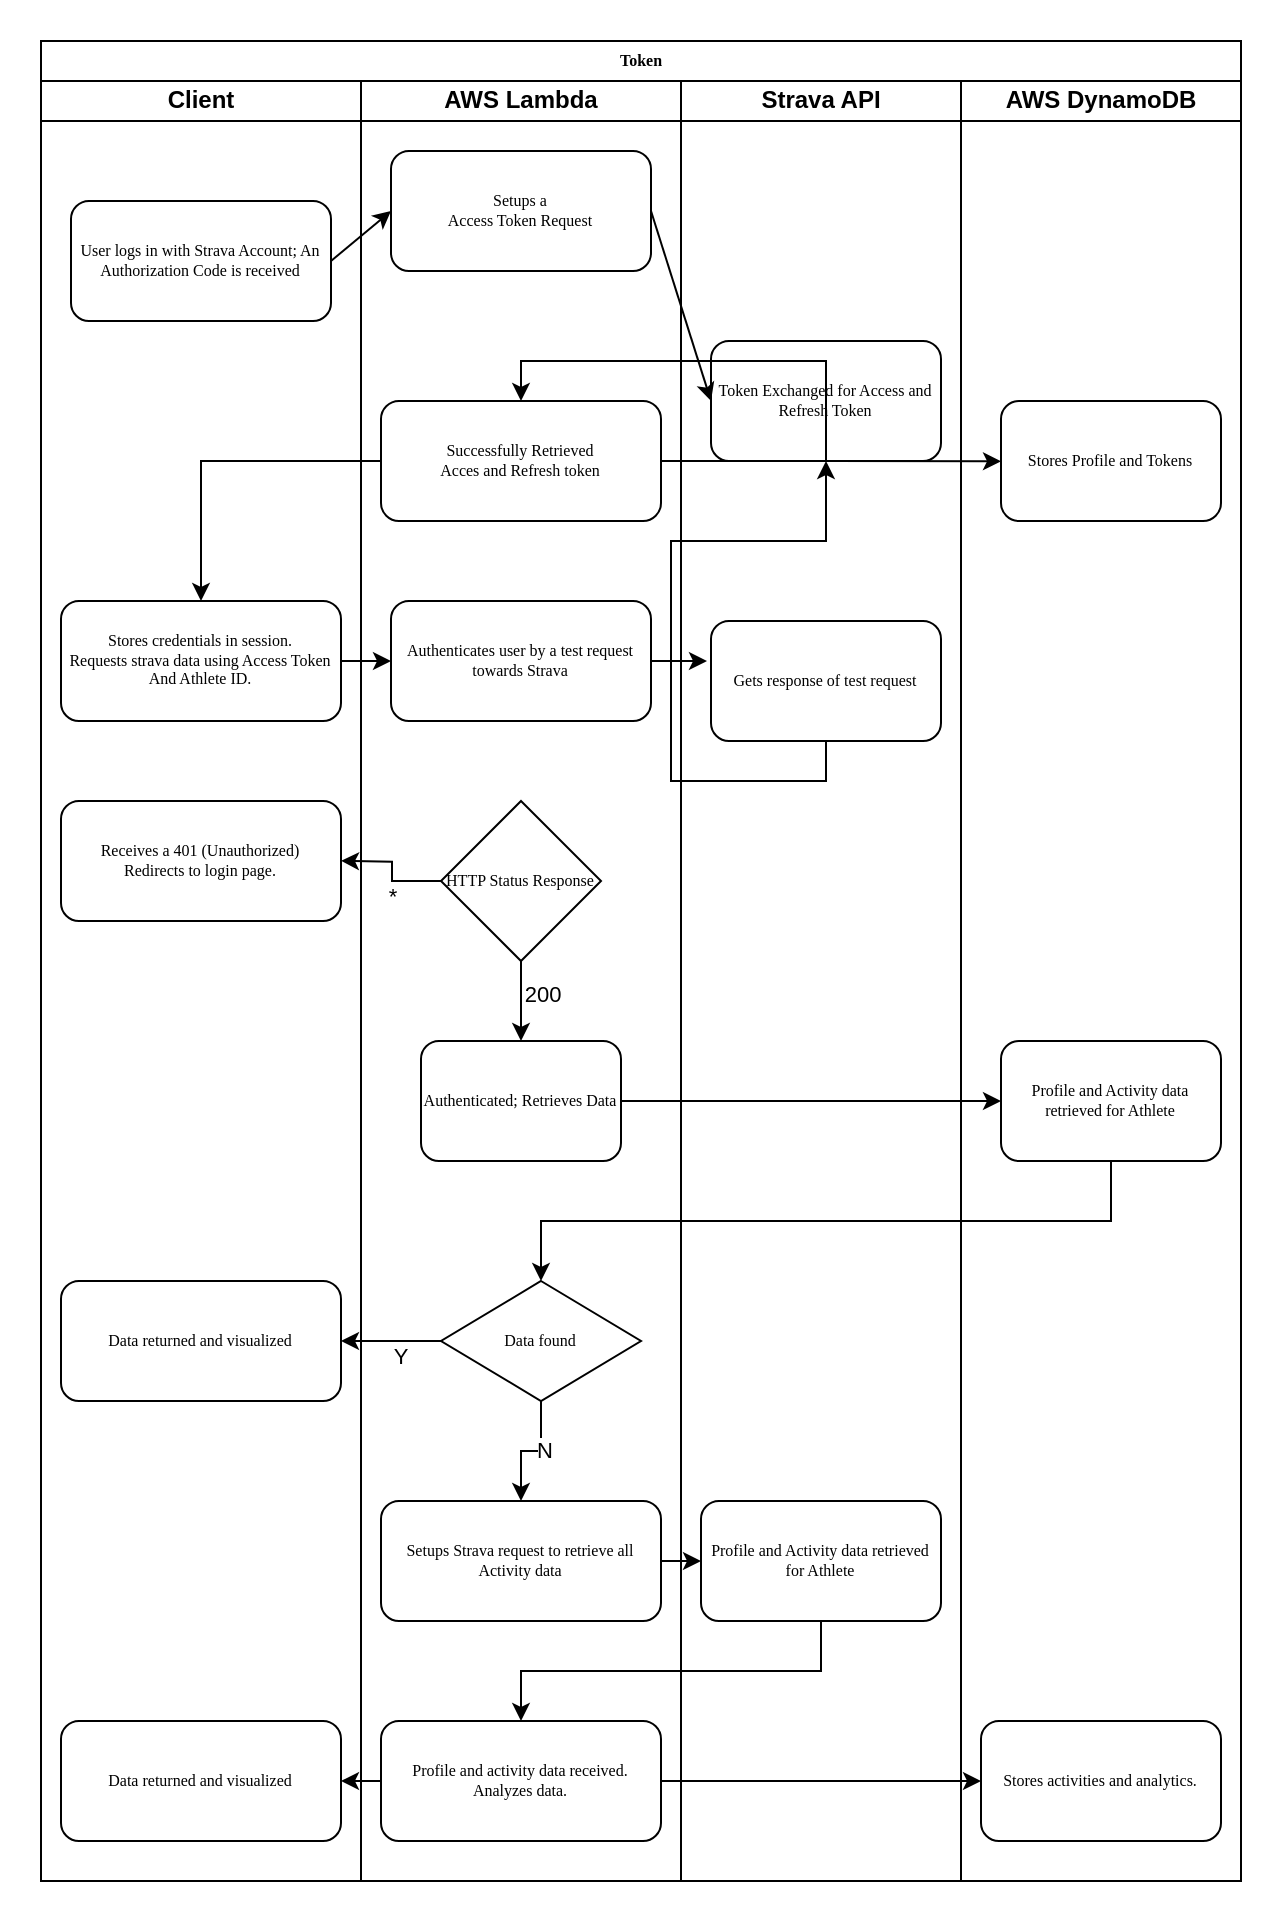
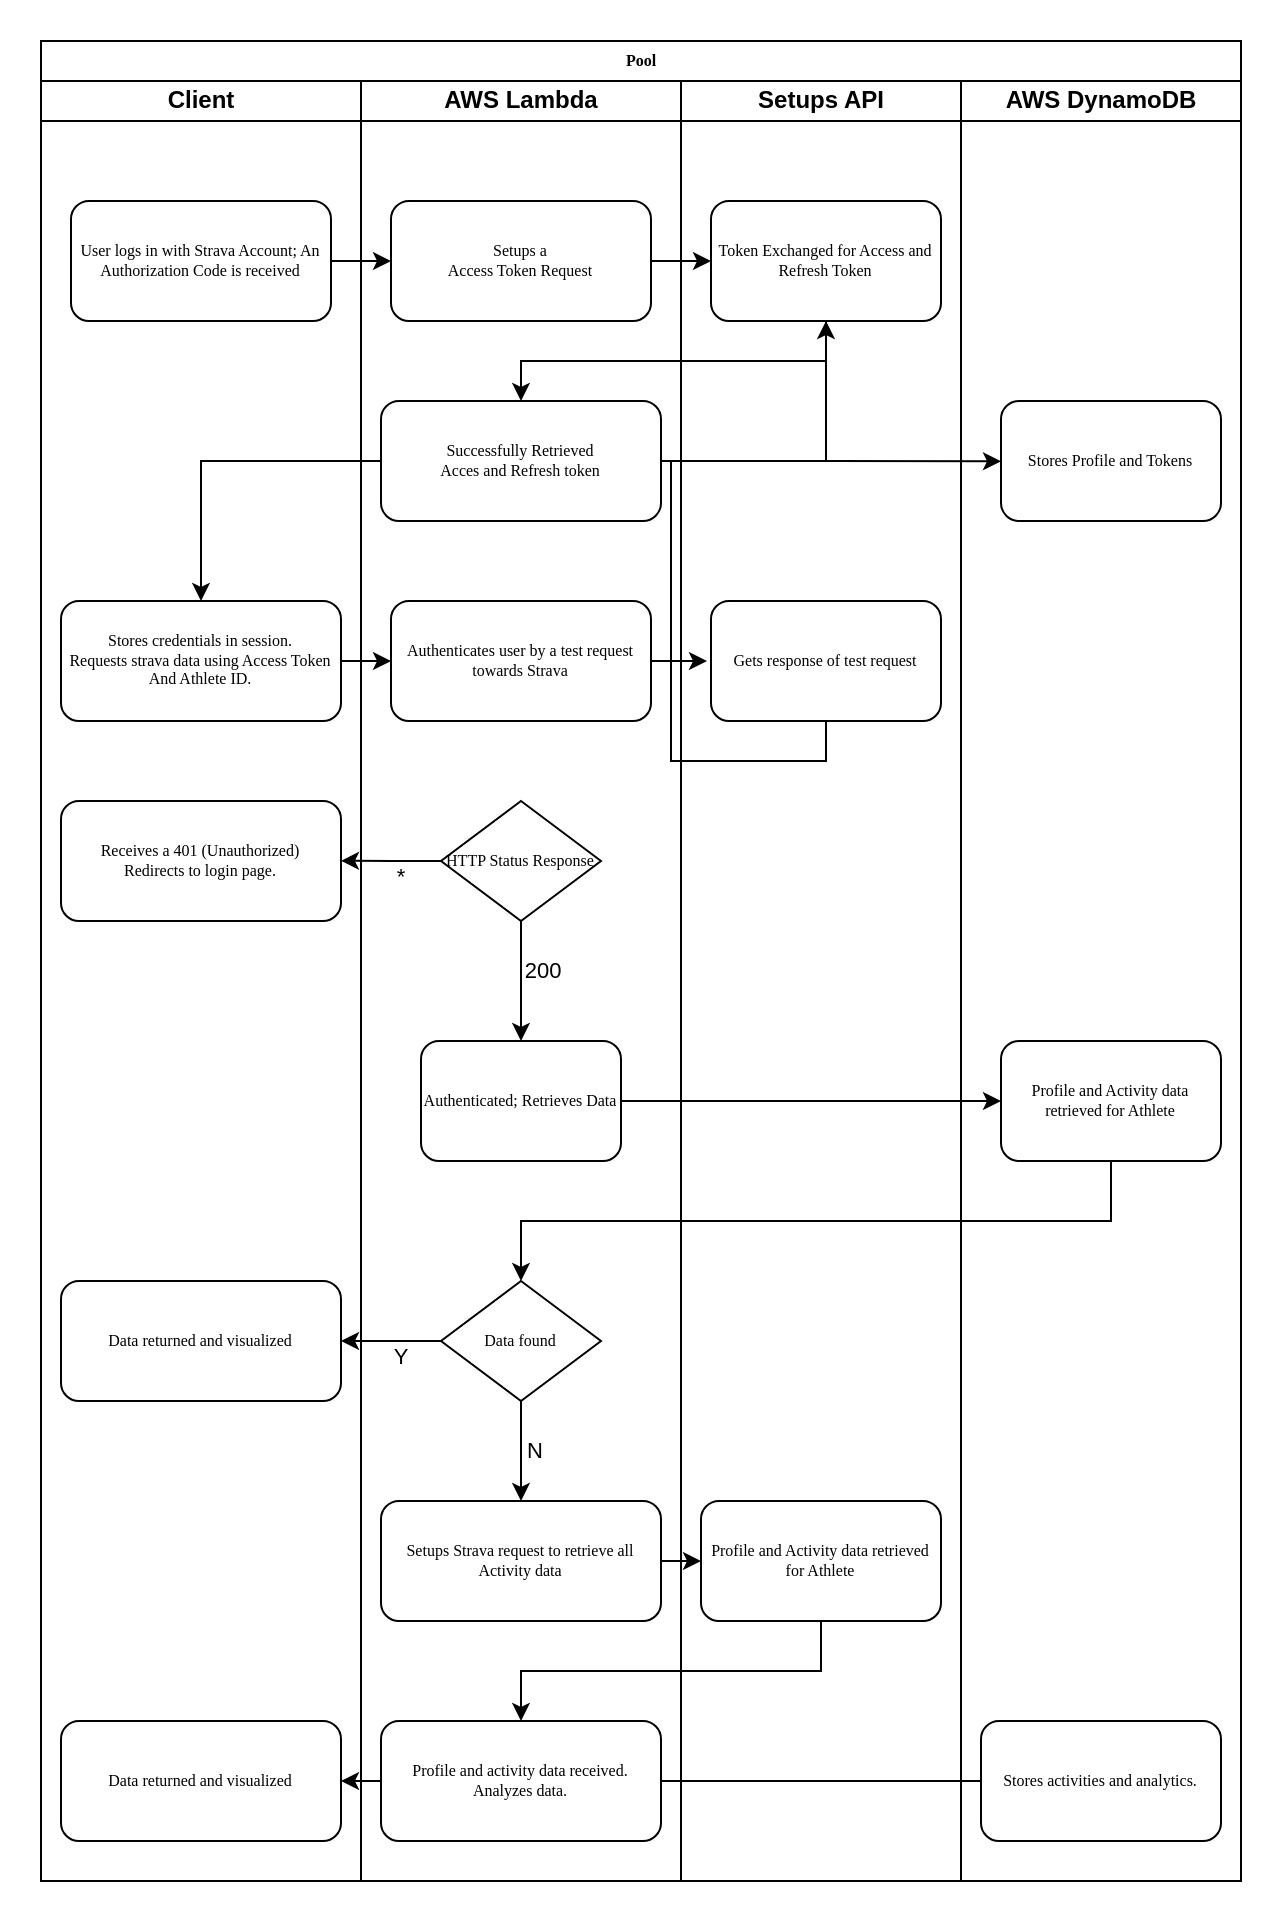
node "Token": label "Token" -> "Pool"
node "Strava API": label "Strava API" -> "Setups API"
node "Setups a Access Token Request": moved (521, 211) -> (521, 261)
node "Token Exchanged for Access and Refresh Token": moved (826, 401) -> (826, 261)
node "Gets response of test request": moved (826, 681) -> (826, 661)
node "HTTP Status Response": size 160x160 -> 160x120
node "Data found": size 200x120 -> 160x120
edge "Profile and activity data received. Analyzes data." -> "Stores activities and analytics.": arrowhead classic -> none
